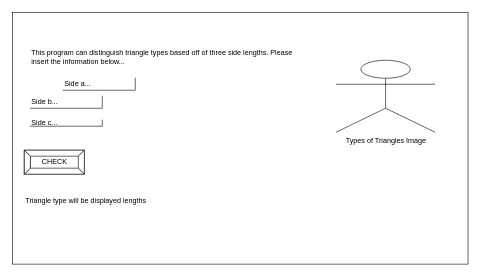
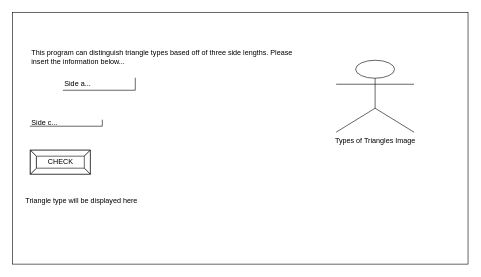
node "Types of Triangles Image": size 99x72 -> 78x72
node "Side b...": removed
node "CHECK": moved (54, 162) -> (60, 162)
node "Triangle type will be displayed lengths": label "Triangle type will be displayed lengths" -> "Triangle type will be displayed here"
